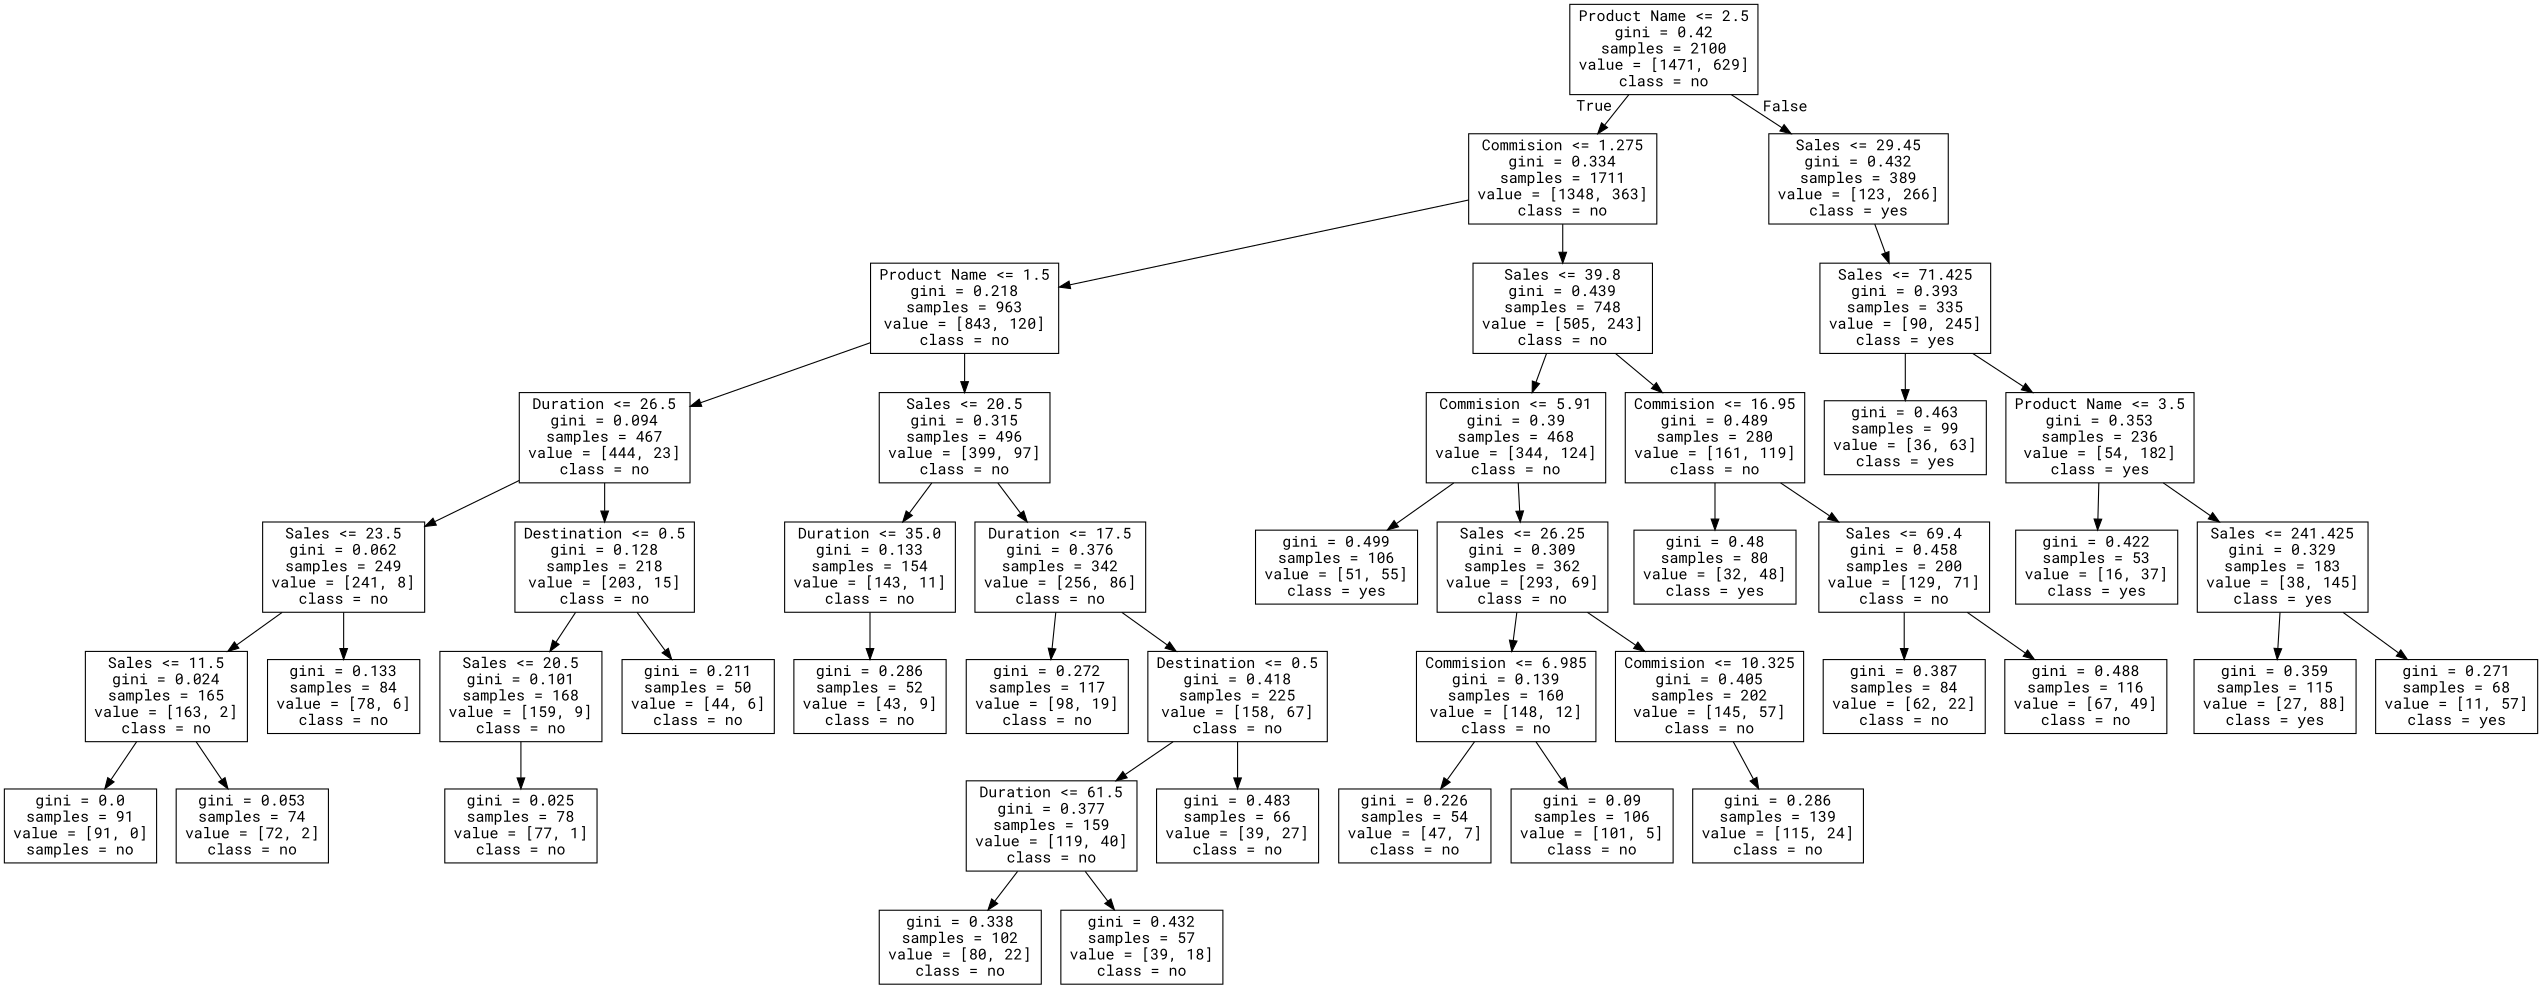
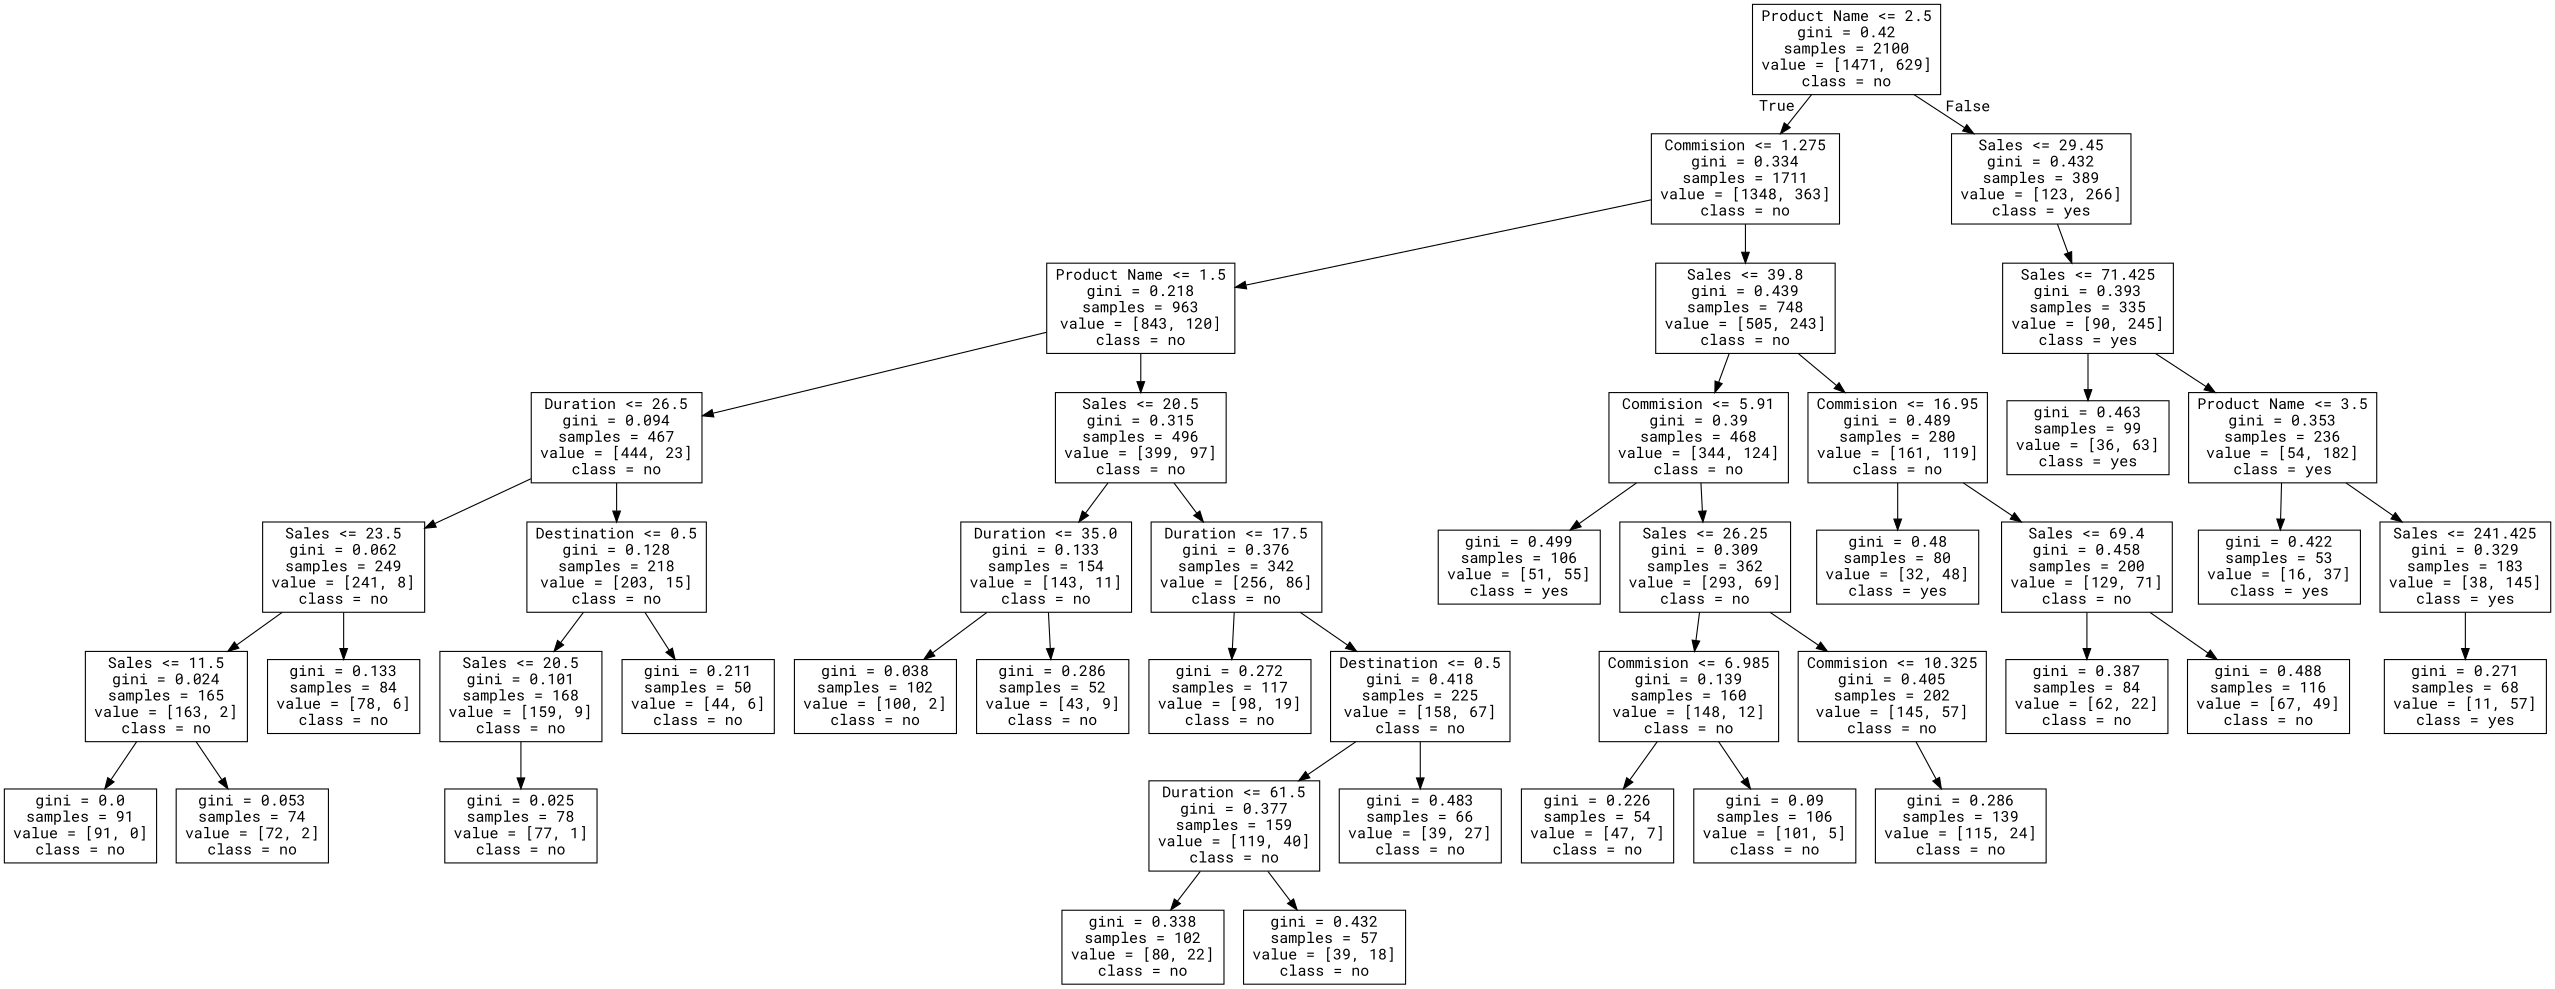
node "gini = 0.038 samples = 102 value = [100, 2] class = no": added
node "gini = 0.359 samples = 115 value = [27, 88] class = yes": removed
node "gini = 0.0 samples = 91 value = [91, 0] samples = no": label "gini = 0.0 samples = 91 value = [91, 0] samples = no" -> "gini = 0.0 samples = 91 value = [91, 0] class = no"
